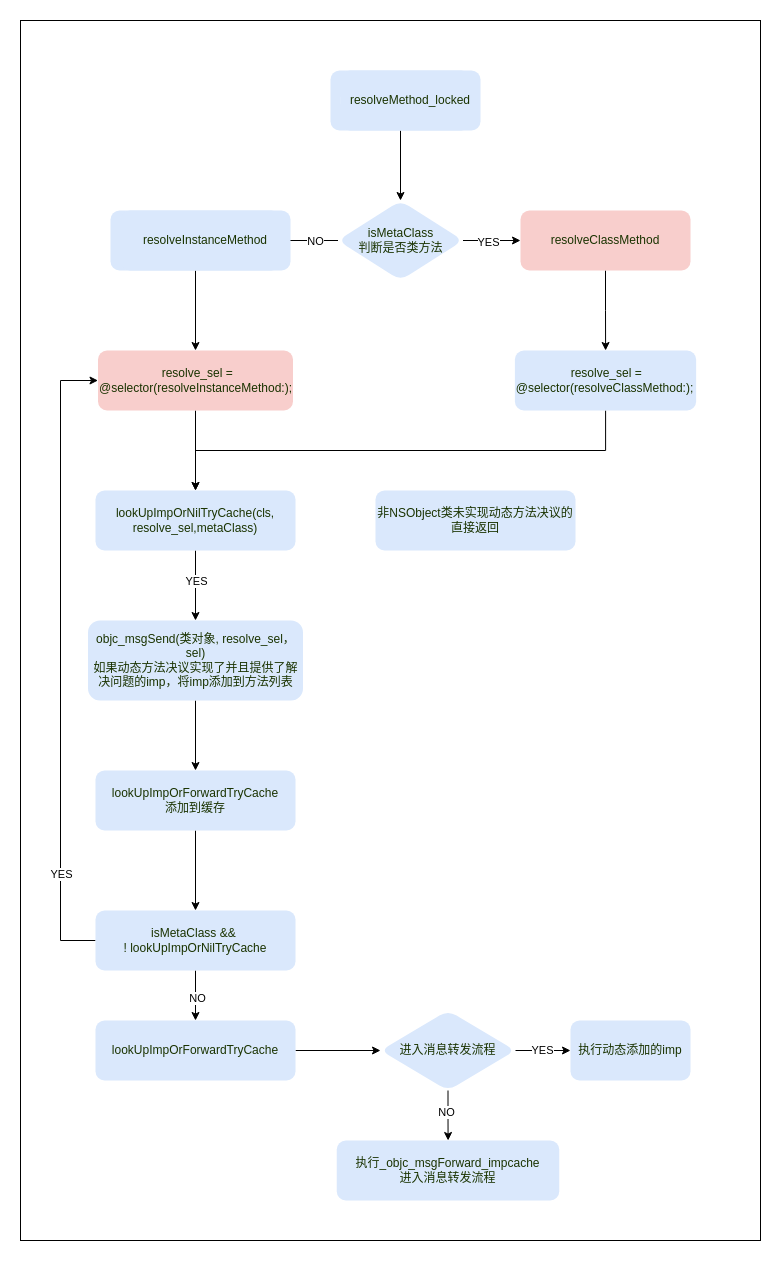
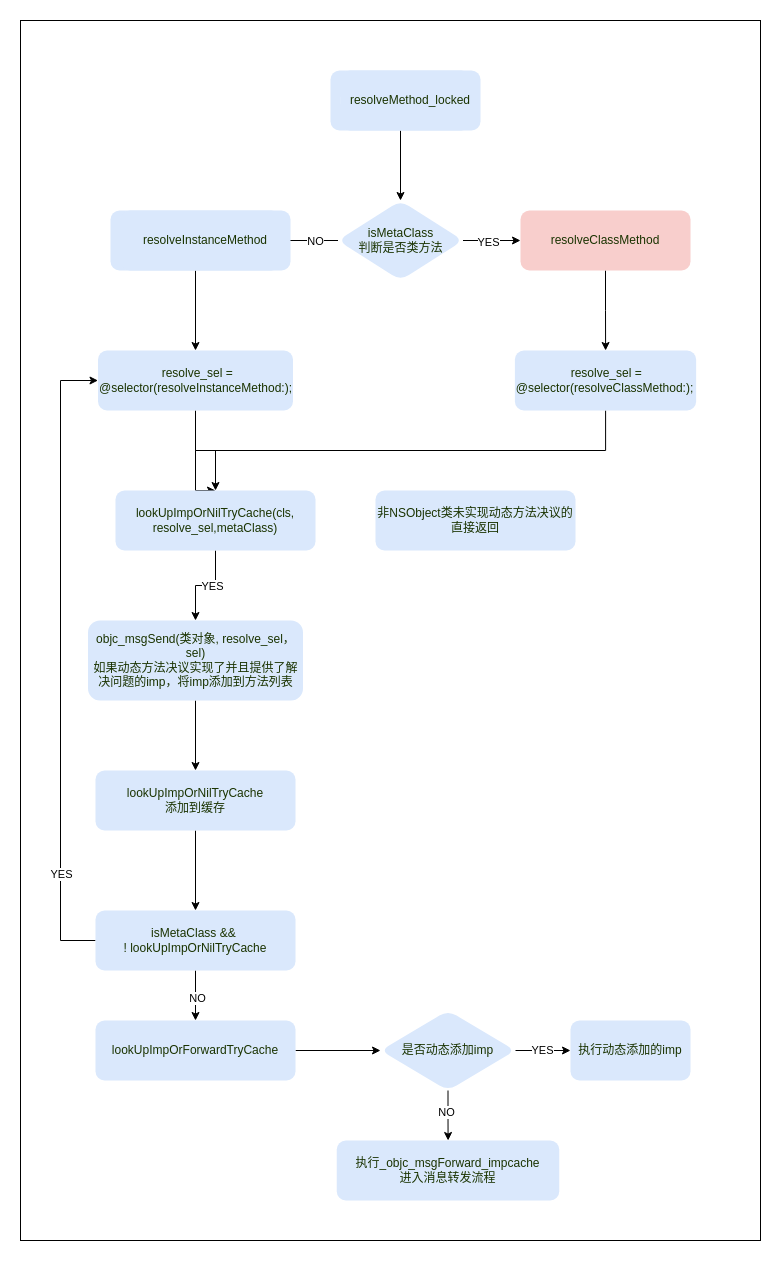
node "resolve_sel = @selector(resolveInstanceMethod:);": fillcolor #f8cecc -> #dae8fc
node "lookUpImpOrNilTryCache(cls, resolve_sel,metaClass)": moved (196, 521) -> (216, 521)
node "lookUpImpOrForwardTryCache 添加到缓存": label "lookUpImpOrForwardTryCache 添加到缓存" -> "lookUpImpOrNilTryCache 添加到缓存"
node "进入消息转发流程": label "进入消息转发流程" -> "是否动态添加imp"
